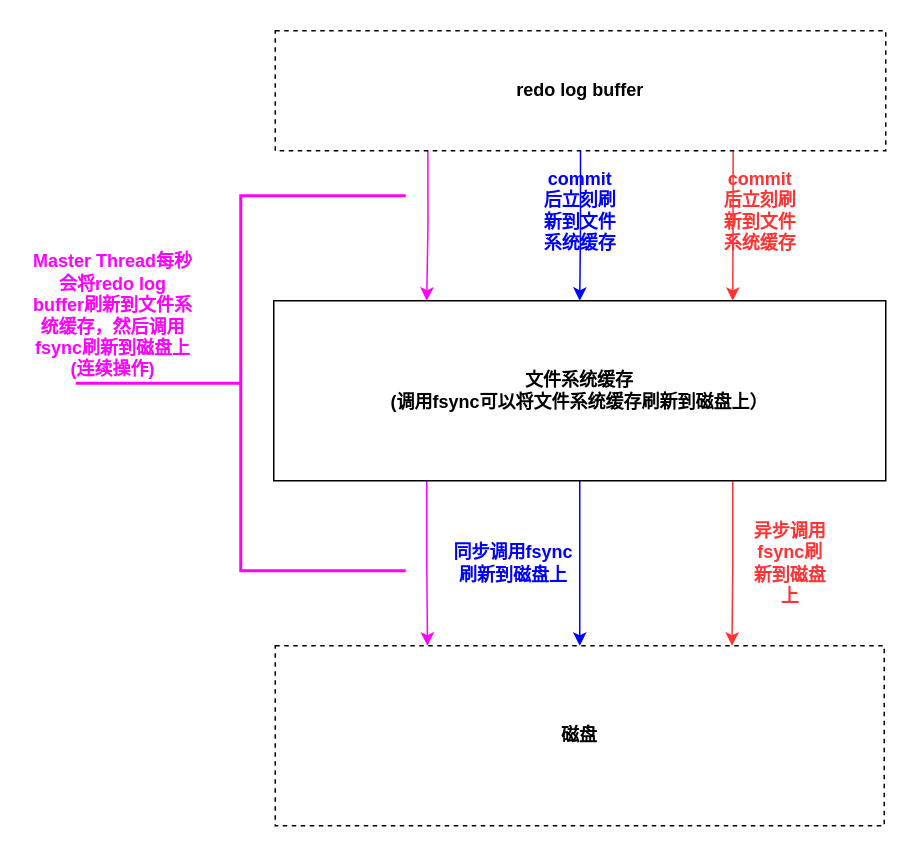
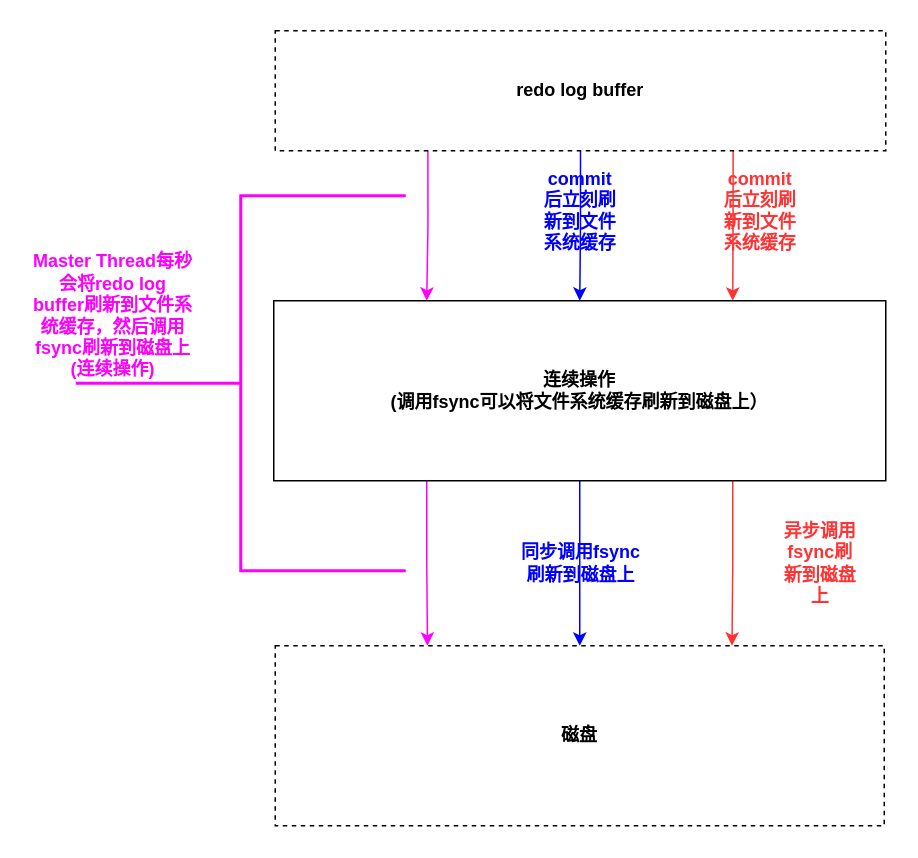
node "文件系统缓存 (调用fsync可以将文件系统缓存刷新到磁盘上）": label "文件系统缓存 (调用fsync可以将文件系统缓存刷新到磁盘上）" -> "连续操作 (调用fsync可以将文件系统缓存刷新到磁盘上）"
node "同步调用fsync刷新到磁盘上": moved (513, 563) -> (581, 563)
node "异步调用fsync刷新到磁盘上": moved (791, 563) -> (821, 563)
